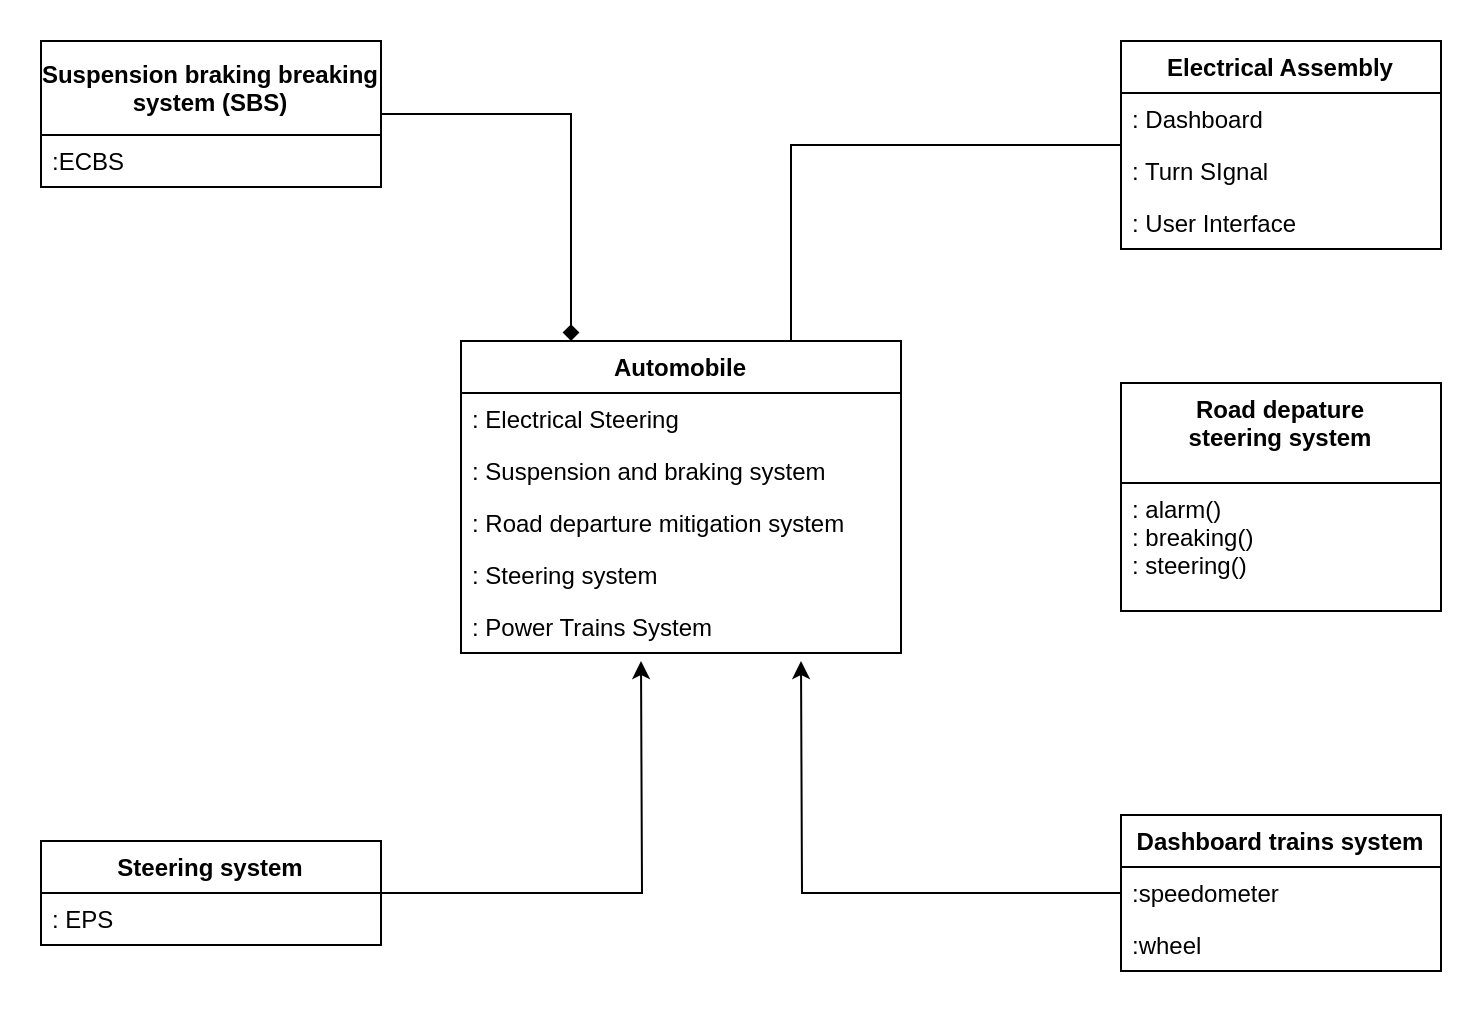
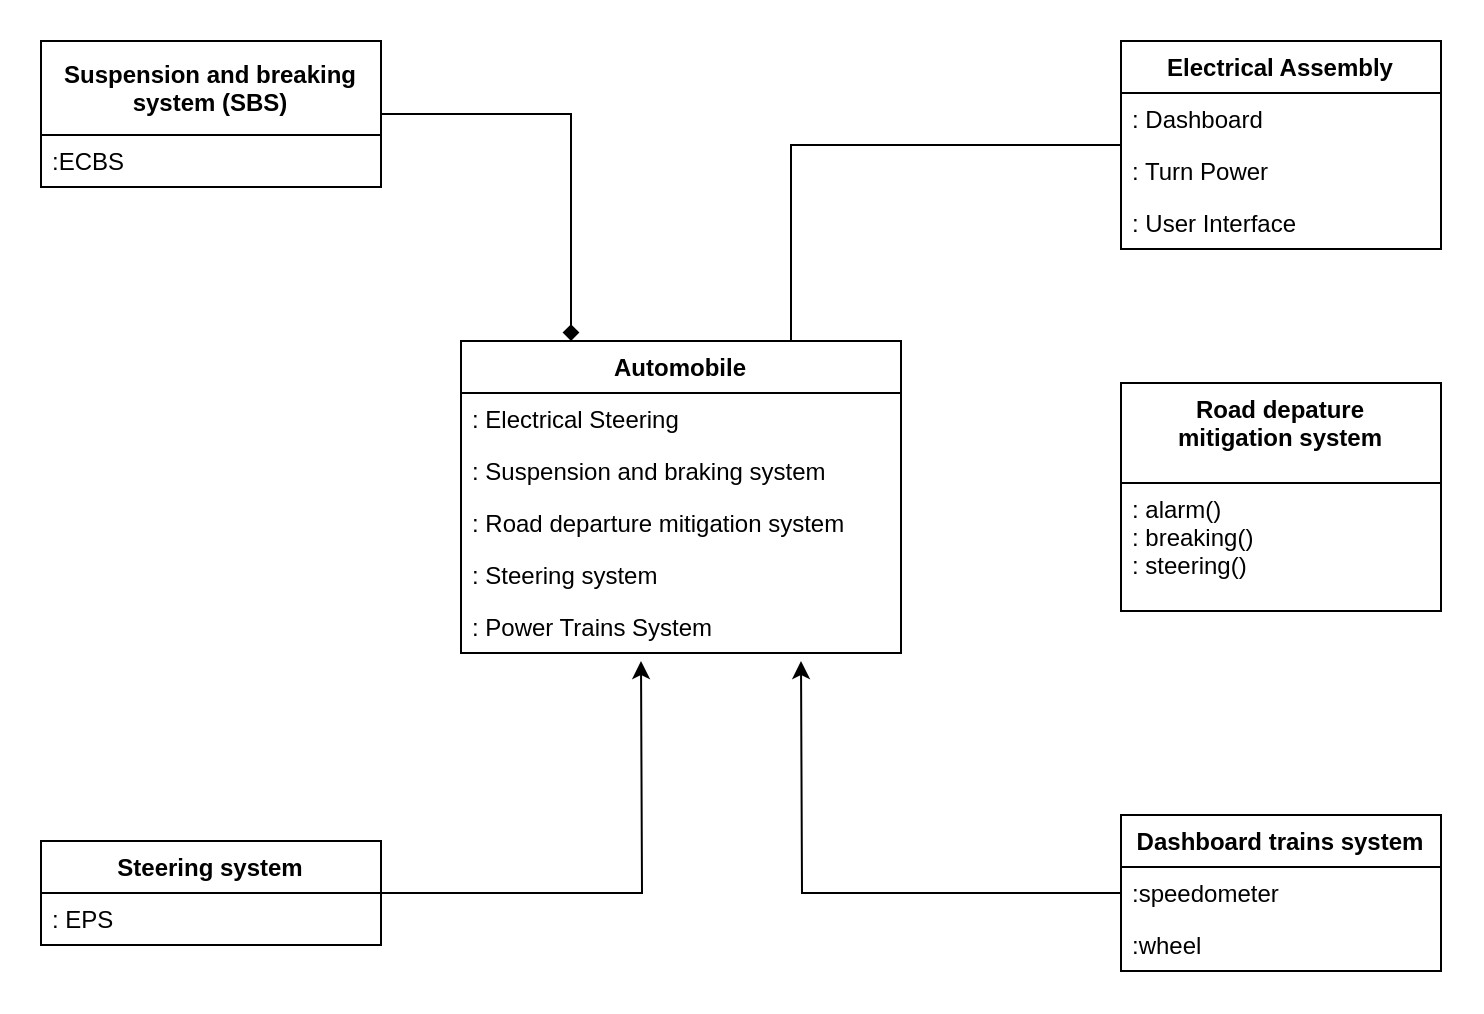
node "Suspension braking breaking system (SBS)": label "Suspension braking breaking system (SBS)" -> "Suspension and breaking system (SBS)"
node ": Turn SIgnal": label ": Turn SIgnal" -> ": Turn Power"
node "Road depature steering system": label "Road depature steering system" -> "Road depature mitigation system"
